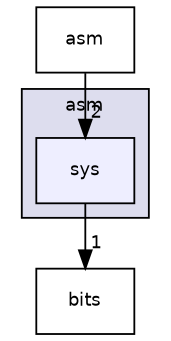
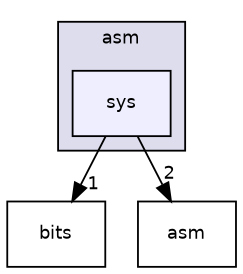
edge "asm" -> "sys": reversed
